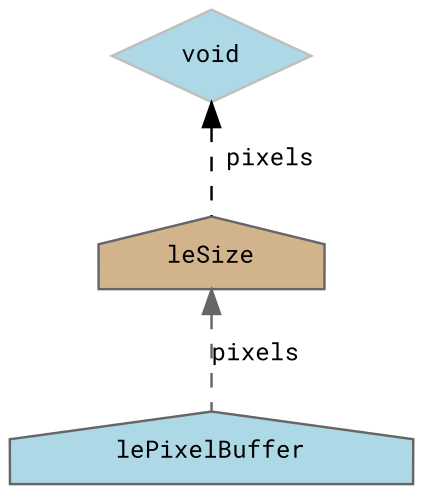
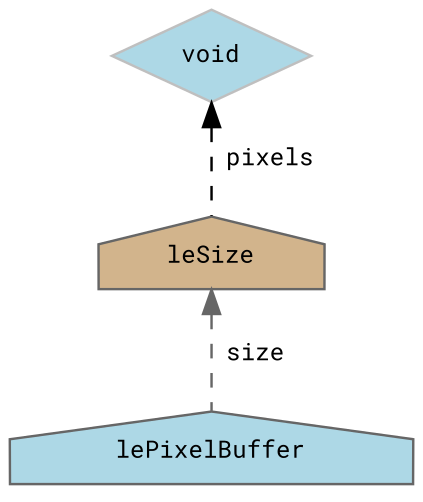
edge "lePixelBuffer" -> "leSize": label " pixels" -> " size"
